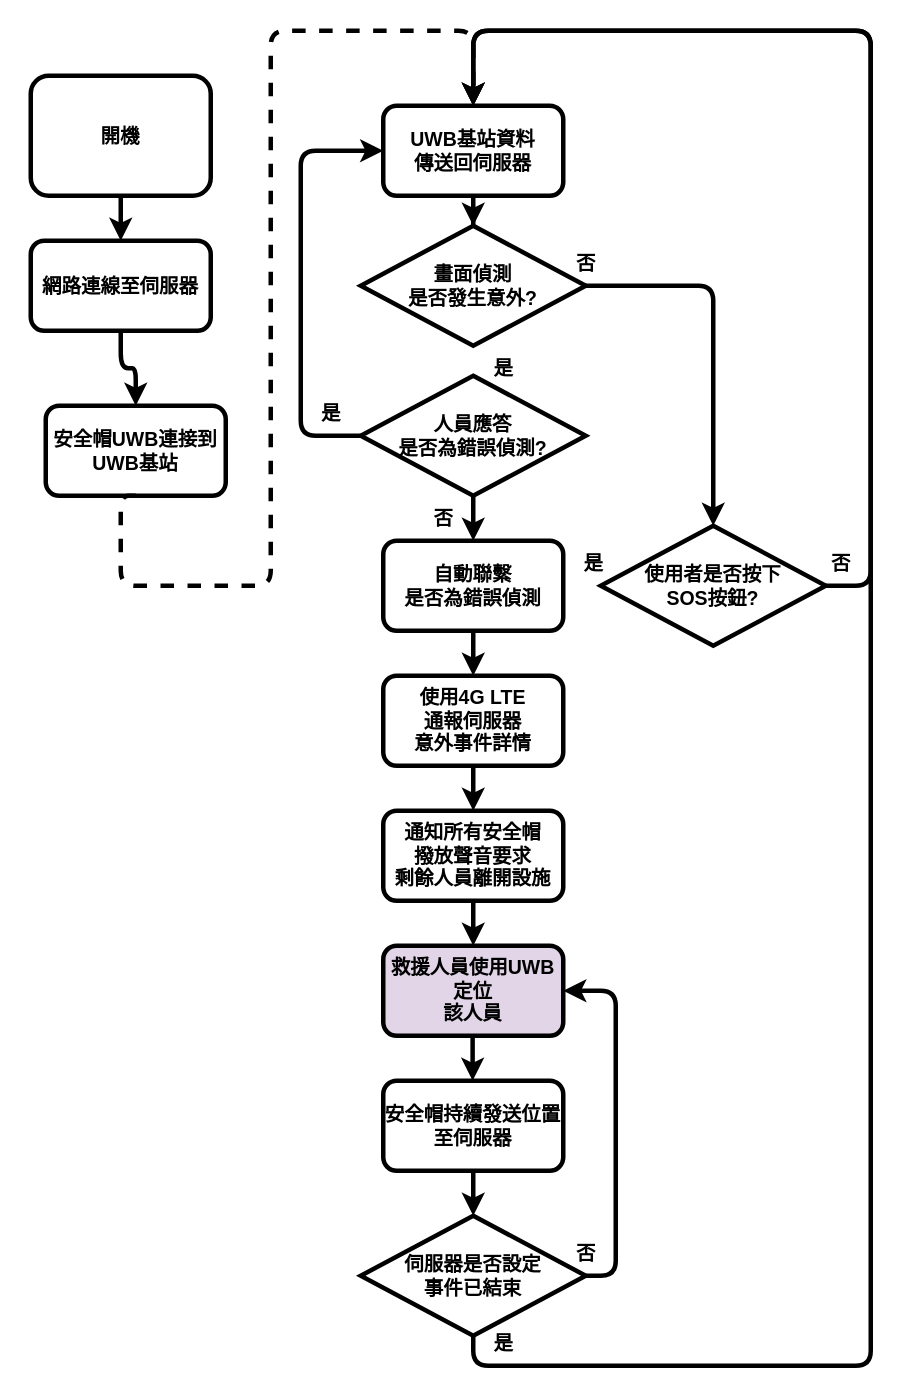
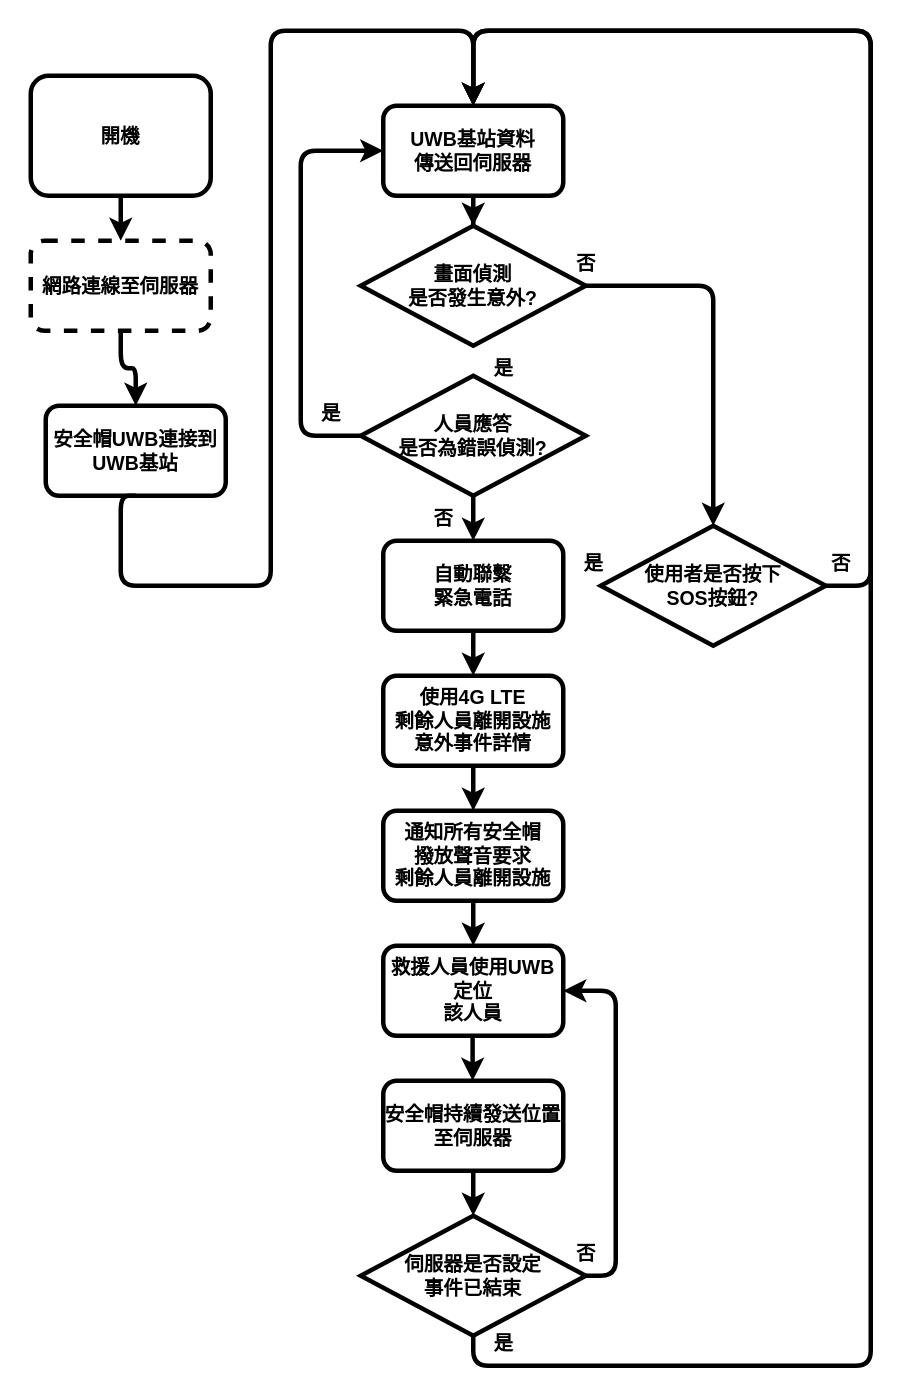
node "網路連線至伺服器": style solid -> dashed
edge "安全帽UWB連接到UWB基站" -> "UWB基站資料 傳送回伺服器": style dashed -> solid
node "自動聯繫 是否為錯誤偵測": label "自動聯繫 是否為錯誤偵測" -> "自動聯繫 緊急電話"
node "使用4G LTE 通報伺服器 意外事件詳情": label "使用4G LTE 通報伺服器 意外事件詳情" -> "使用4G LTE 剩餘人員離開設施 意外事件詳情"
node "救援人員使用UWB定位 該人員": fillcolor #e1d5e7 -> #ffffff
